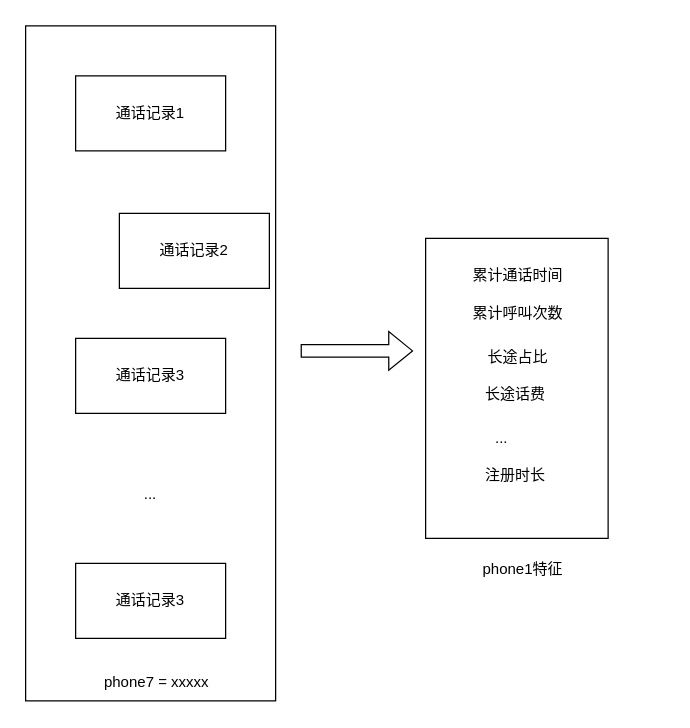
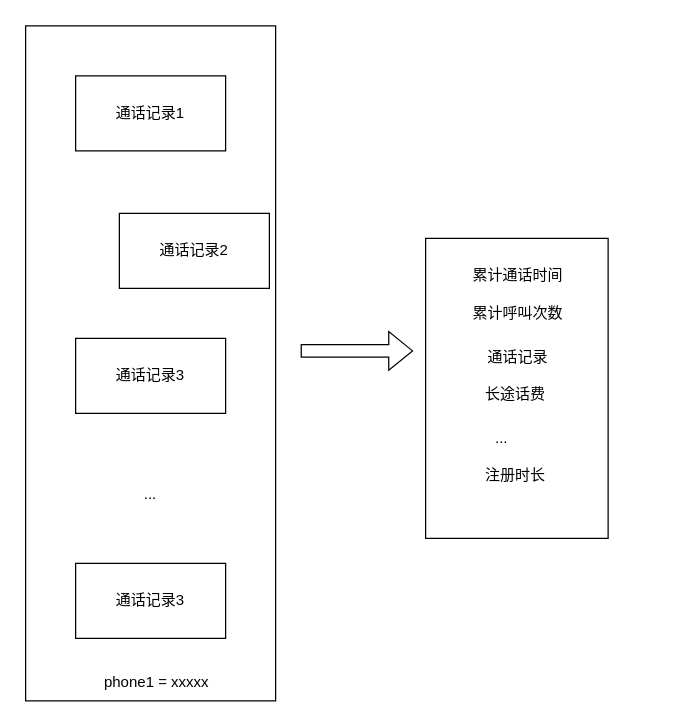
node "长途占比": label "长途占比" -> "通话记录"
node "phone1特征": removed
node "phone7 = xxxxx": label "phone7 = xxxxx" -> "phone1 = xxxxx"
